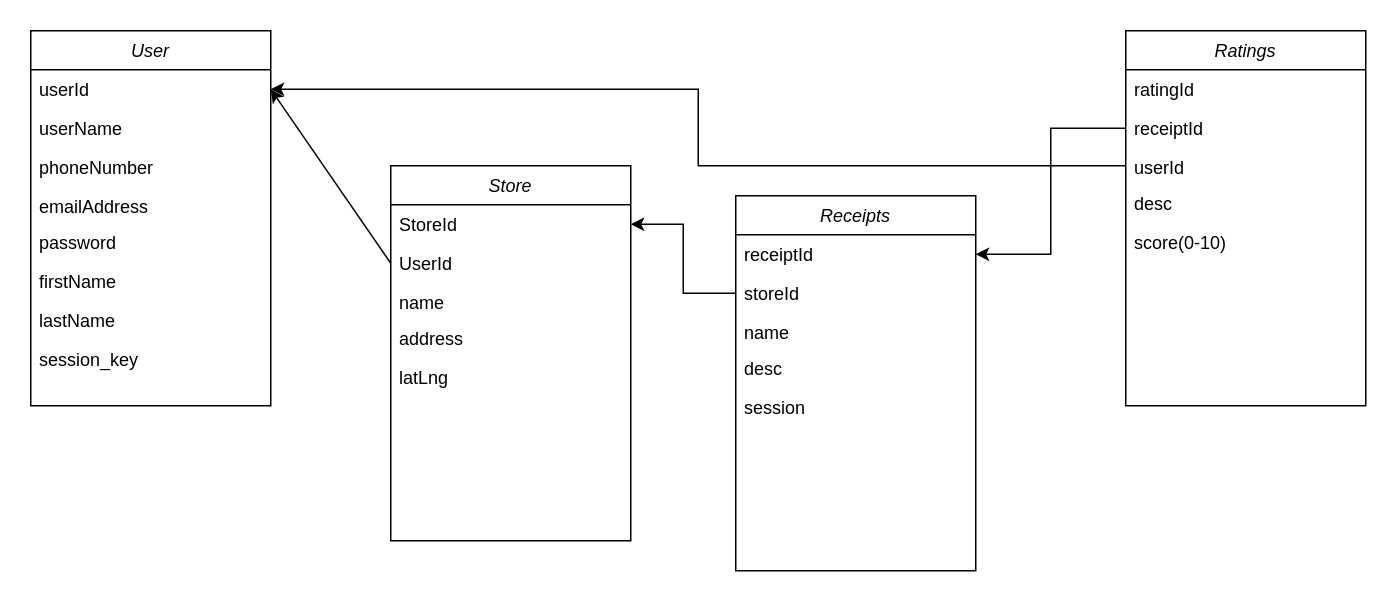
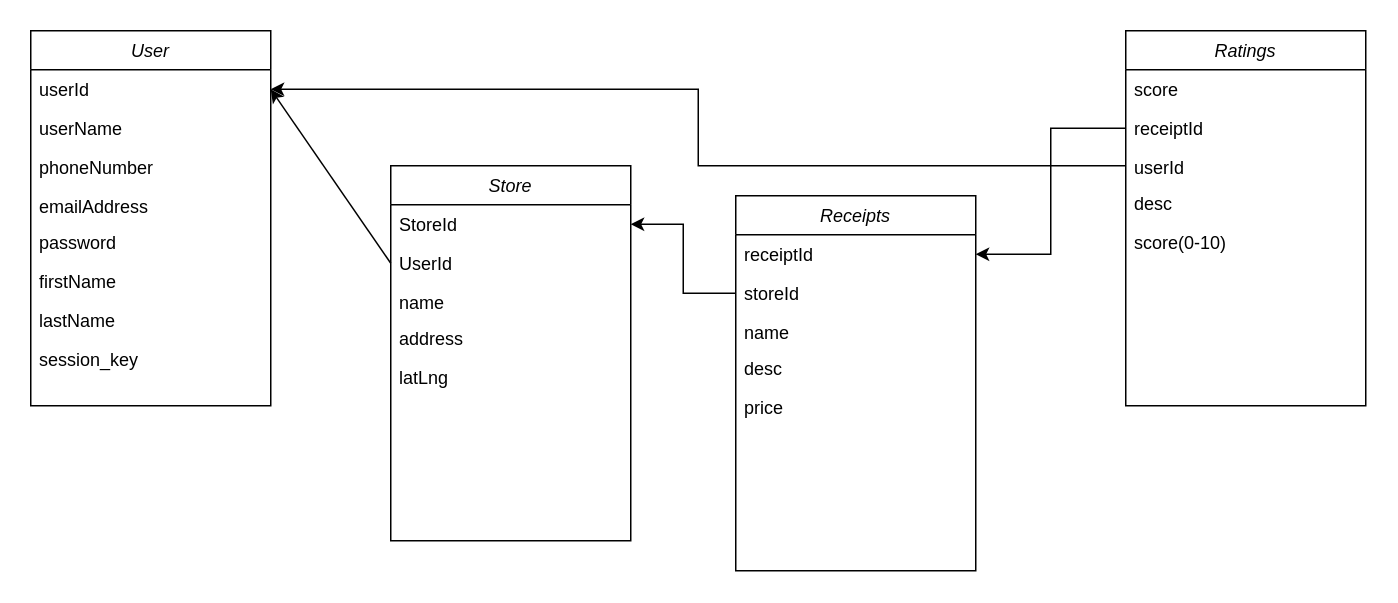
node "ratingId": label "ratingId" -> "score"
node "session": label "session" -> "price"
